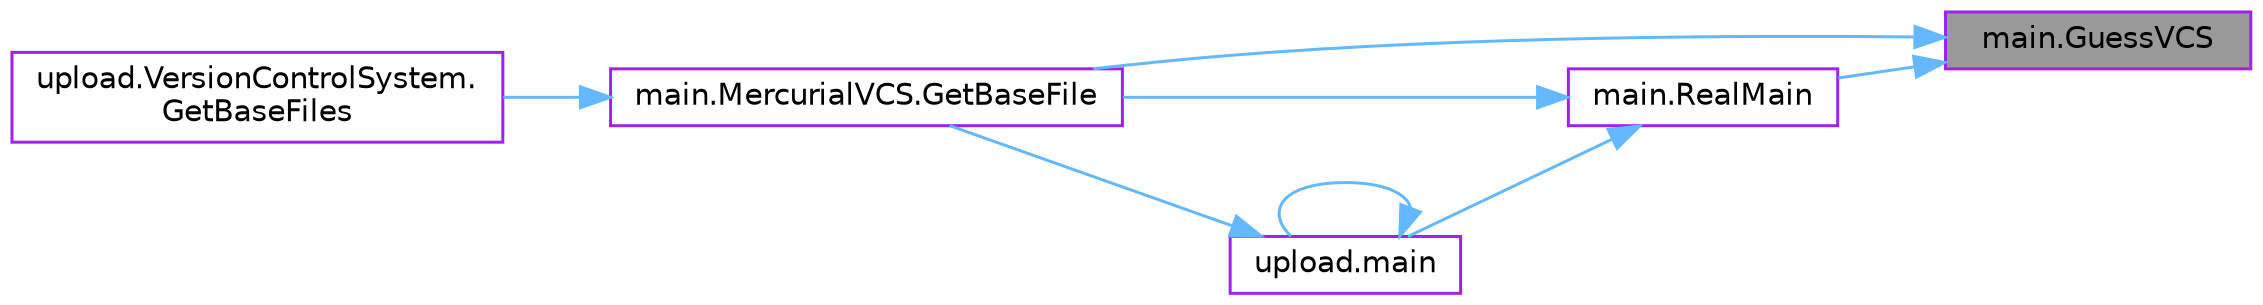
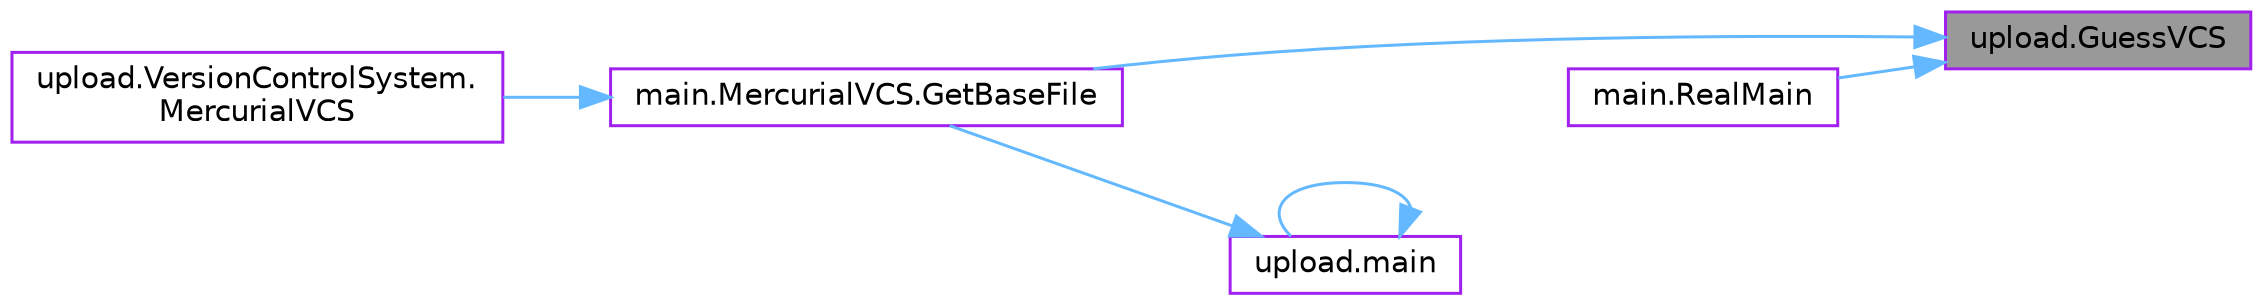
node "main.GuessVCS": label "main.GuessVCS" -> "upload.GuessVCS"
node "upload.VersionControlSystem. GetBaseFiles": label "upload.VersionControlSystem. GetBaseFiles" -> "upload.VersionControlSystem. MercurialVCS"
edge "main.MercurialVCS.GetBaseFile" -> "main.RealMain": removed
edge "upload.main" -> "main.RealMain": removed
